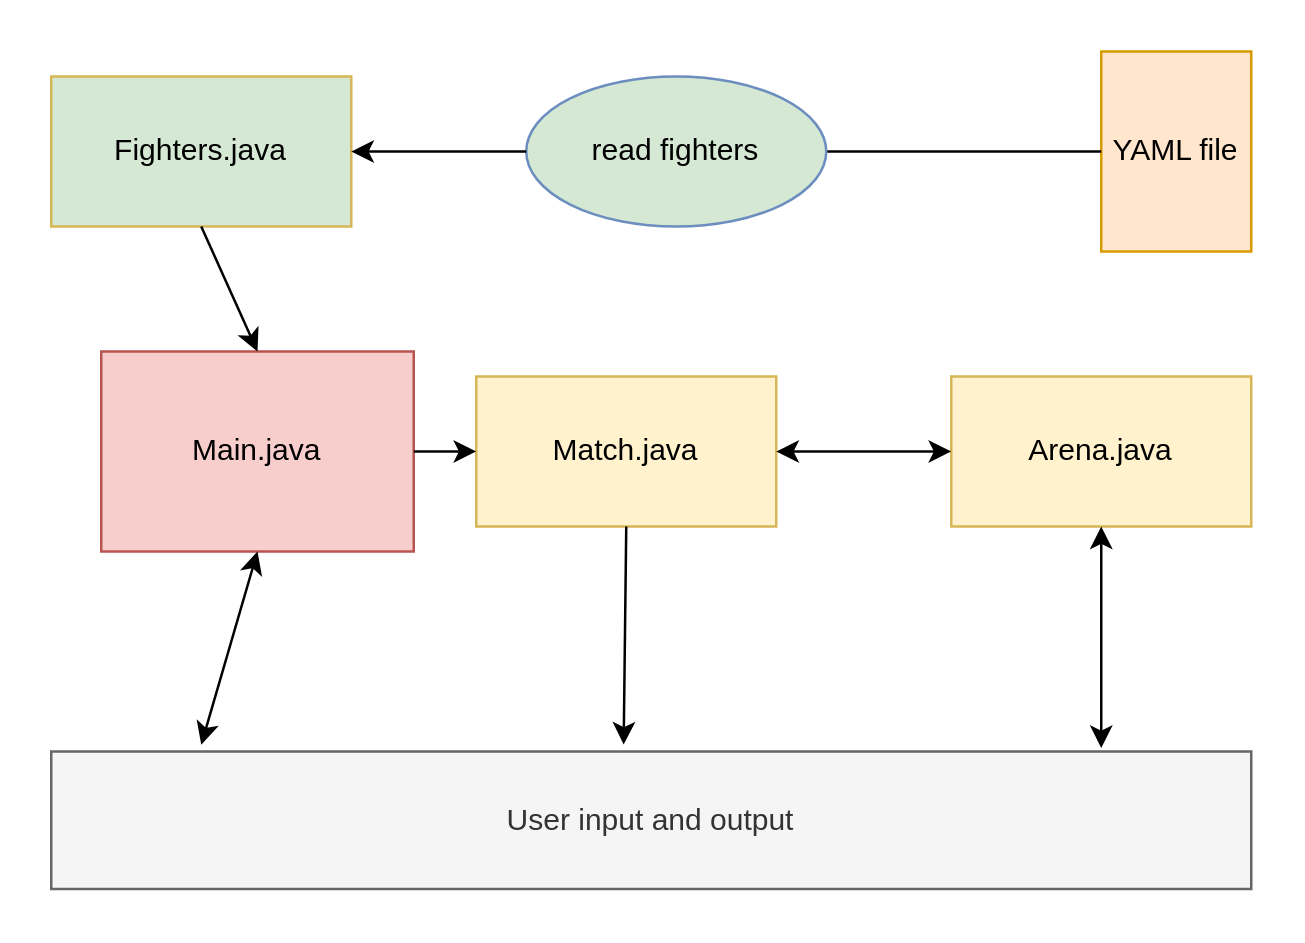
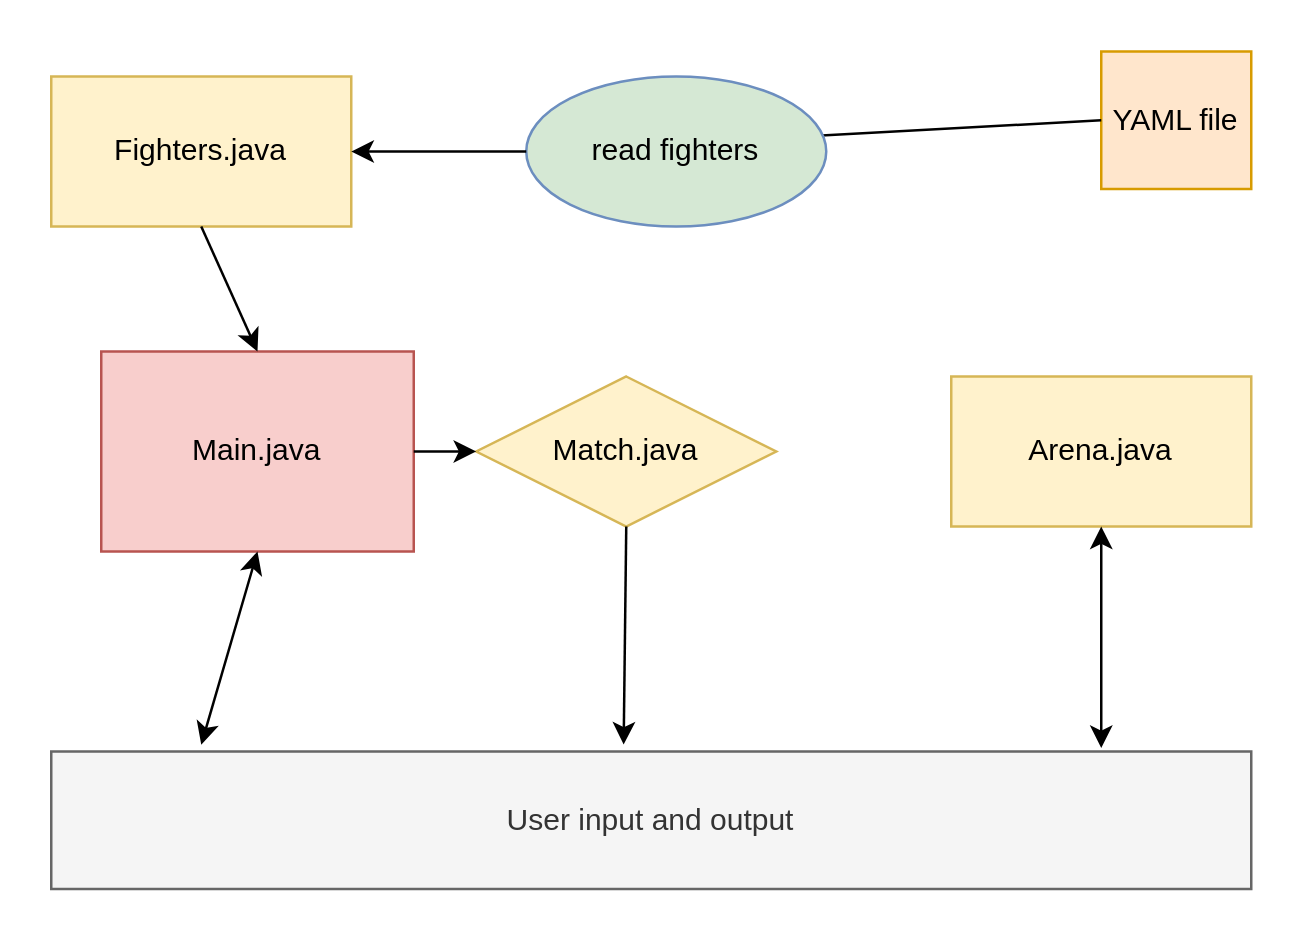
node "Fighters.java": fillcolor #d5e8d4 -> #fff2cc
node "YAML file": size 150x200 -> 150x138
node "Match.java": shape rectangle -> diamond
edge "Match.java" -- "Arena.java": removed
